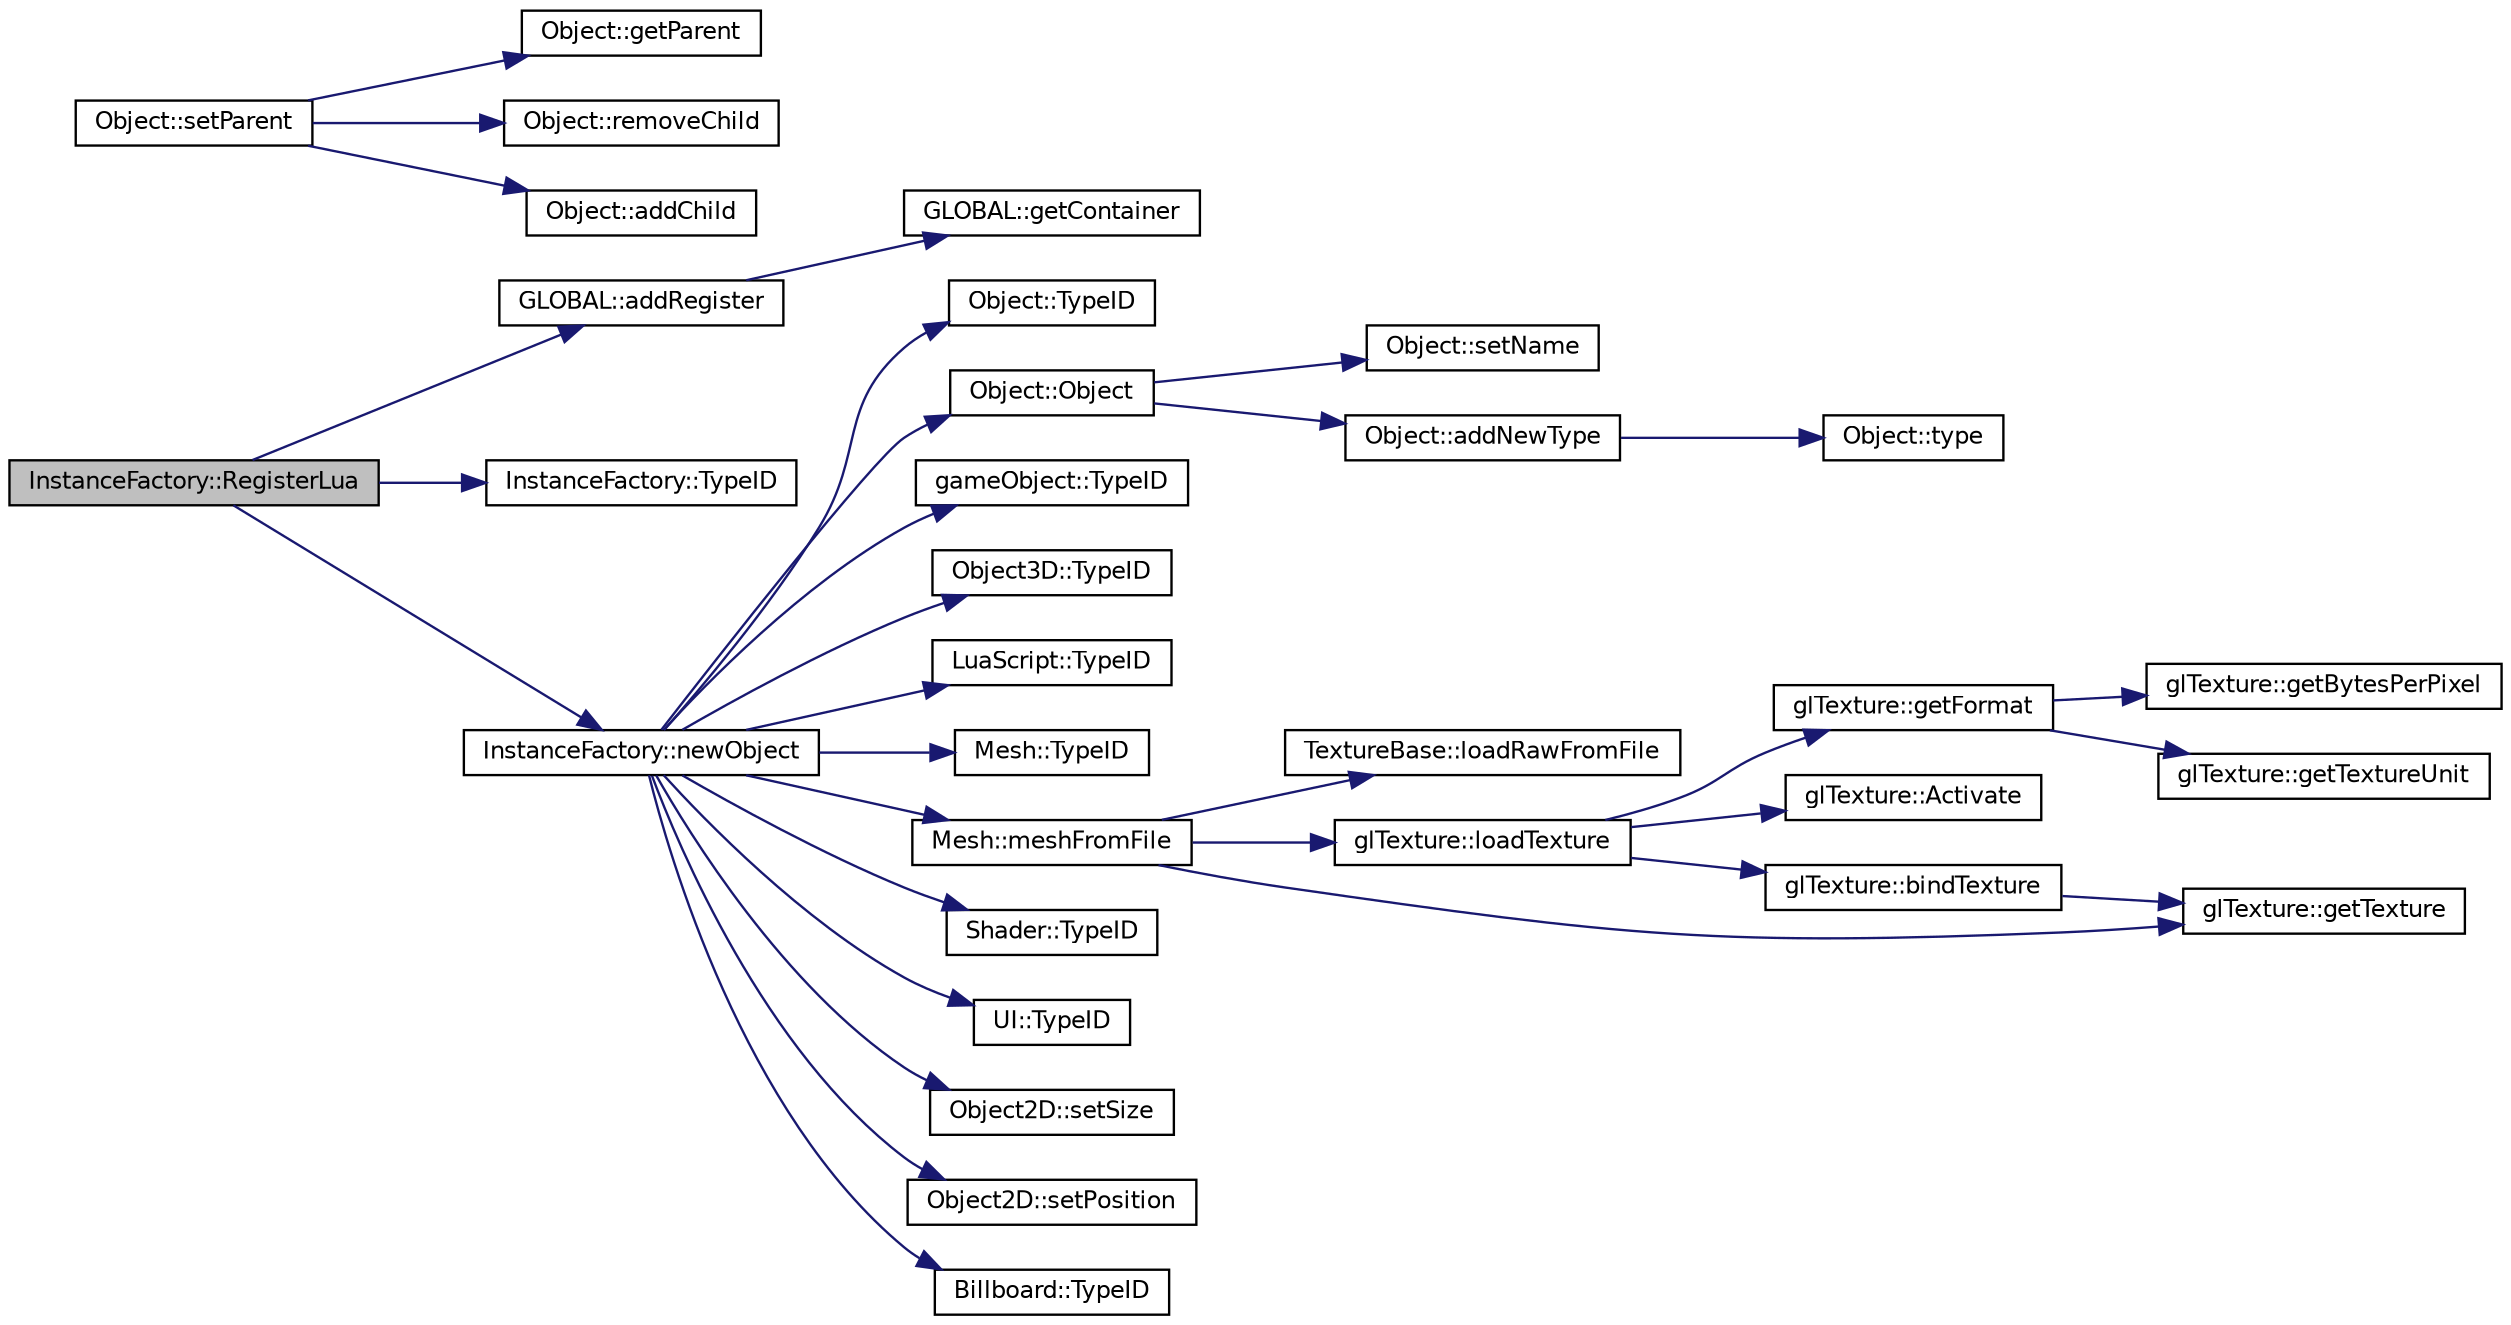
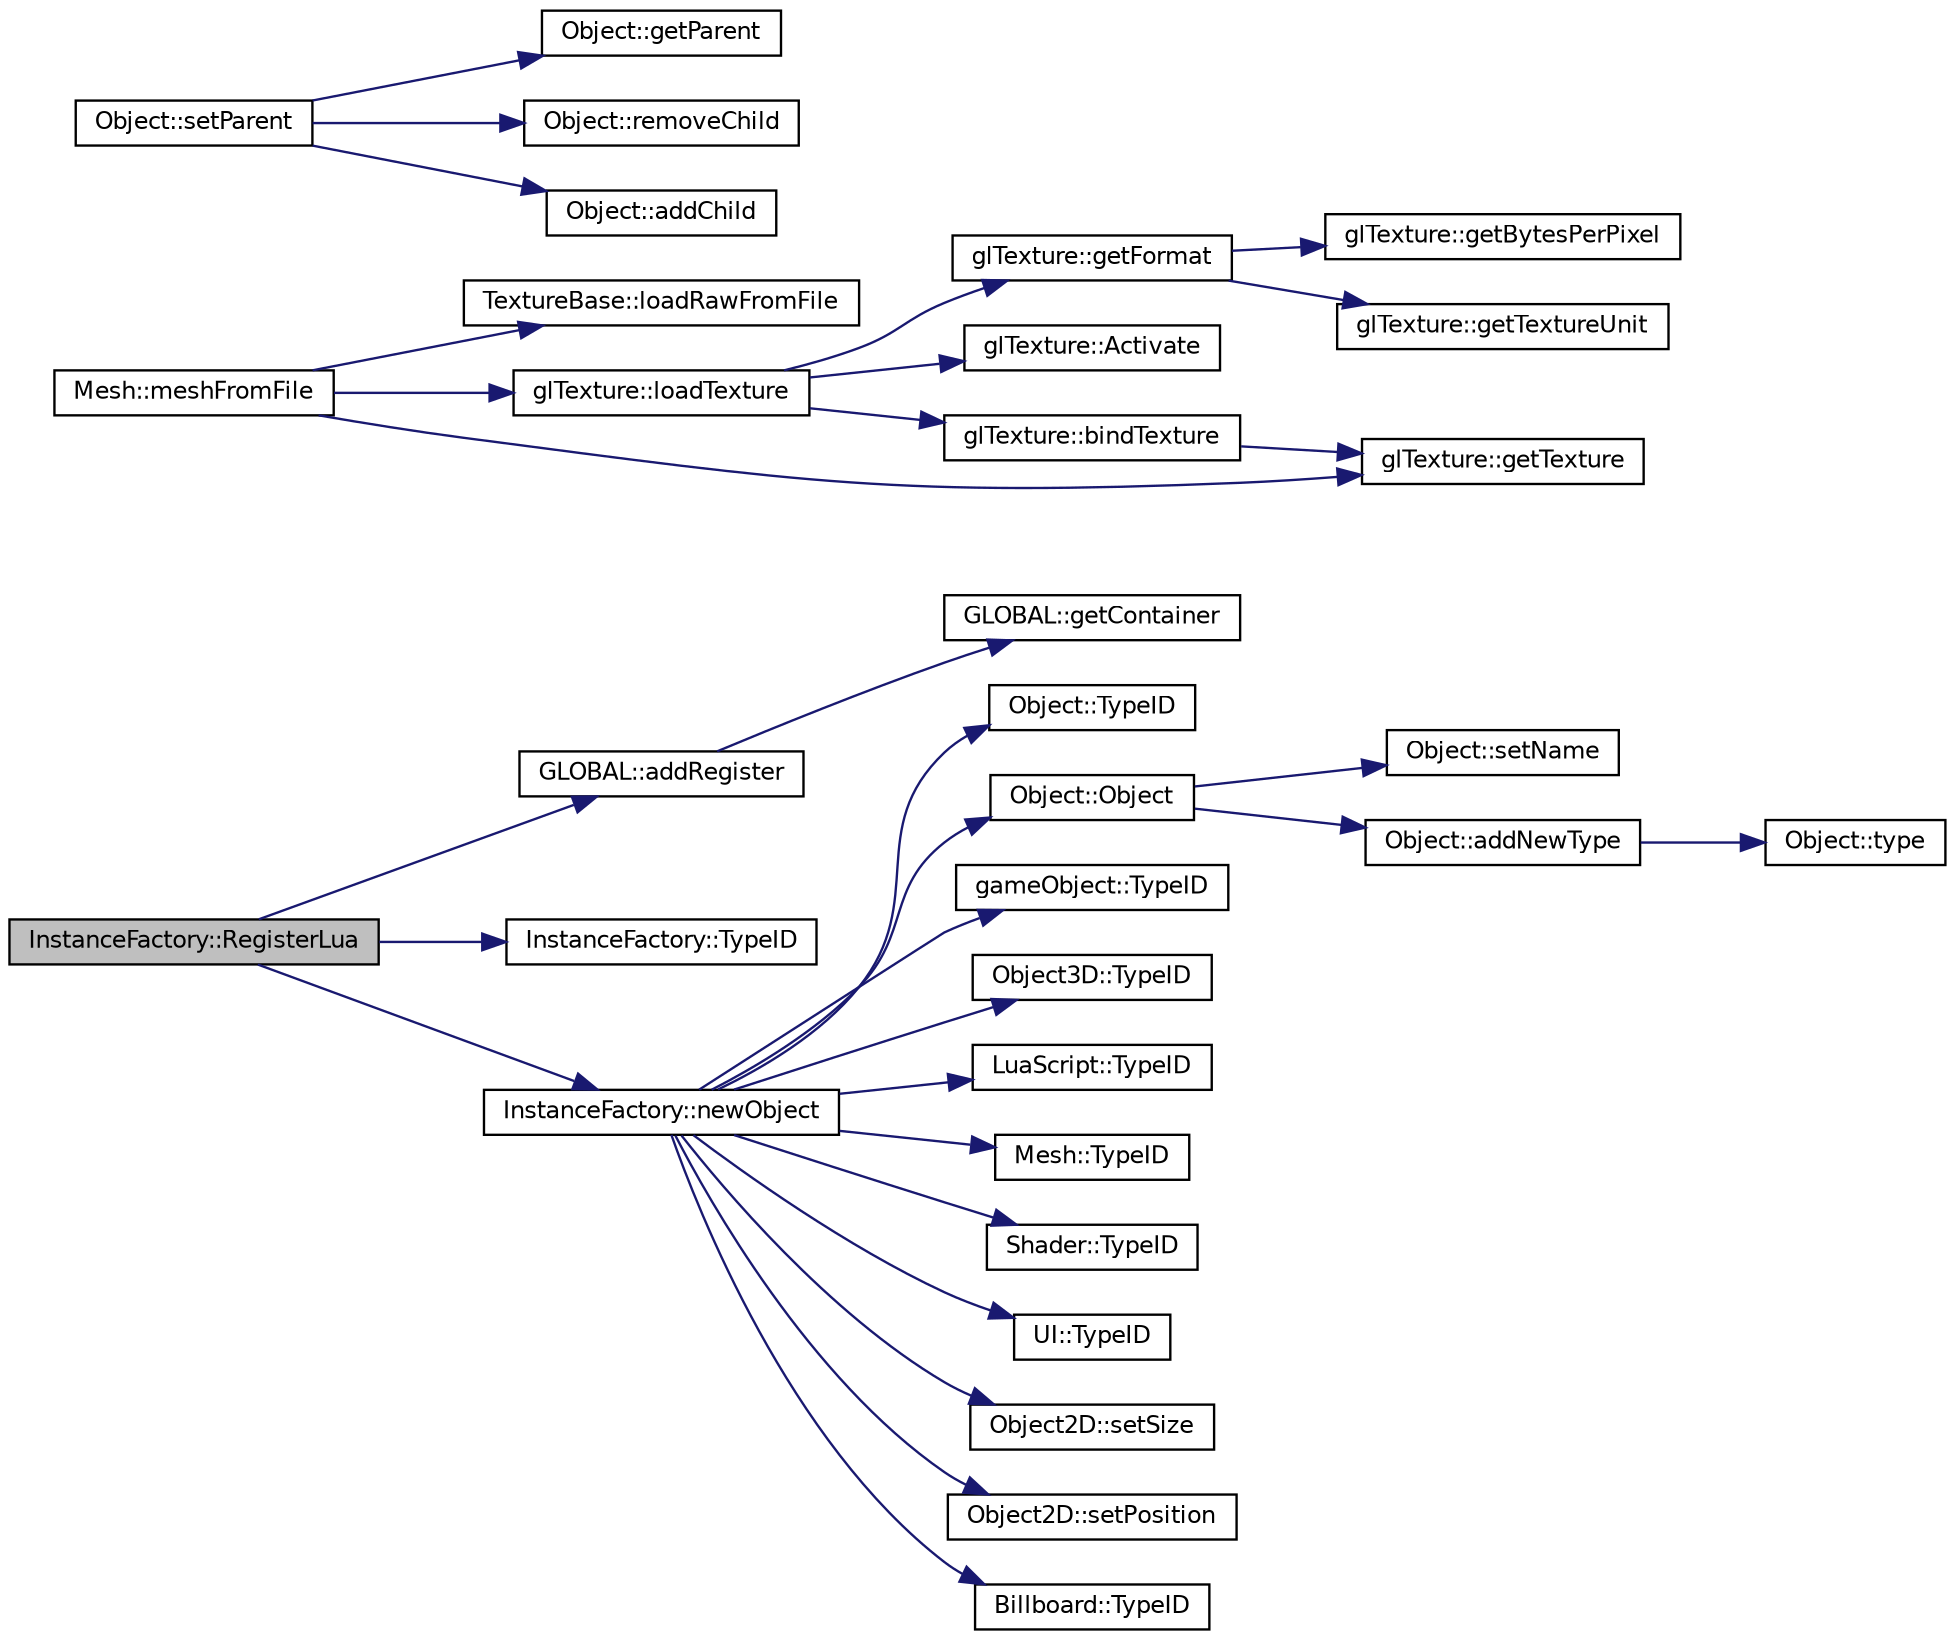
edge "InstanceFactory::newObject" -> "Mesh::meshFromFile": removed
